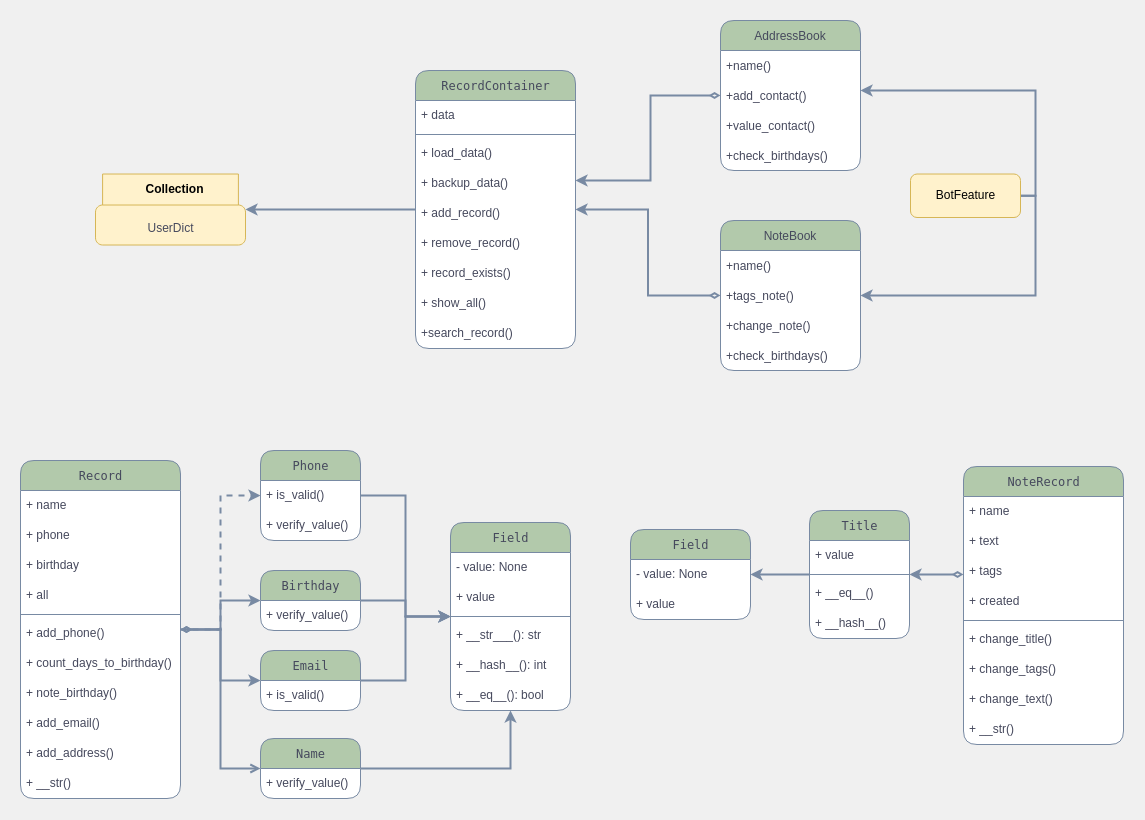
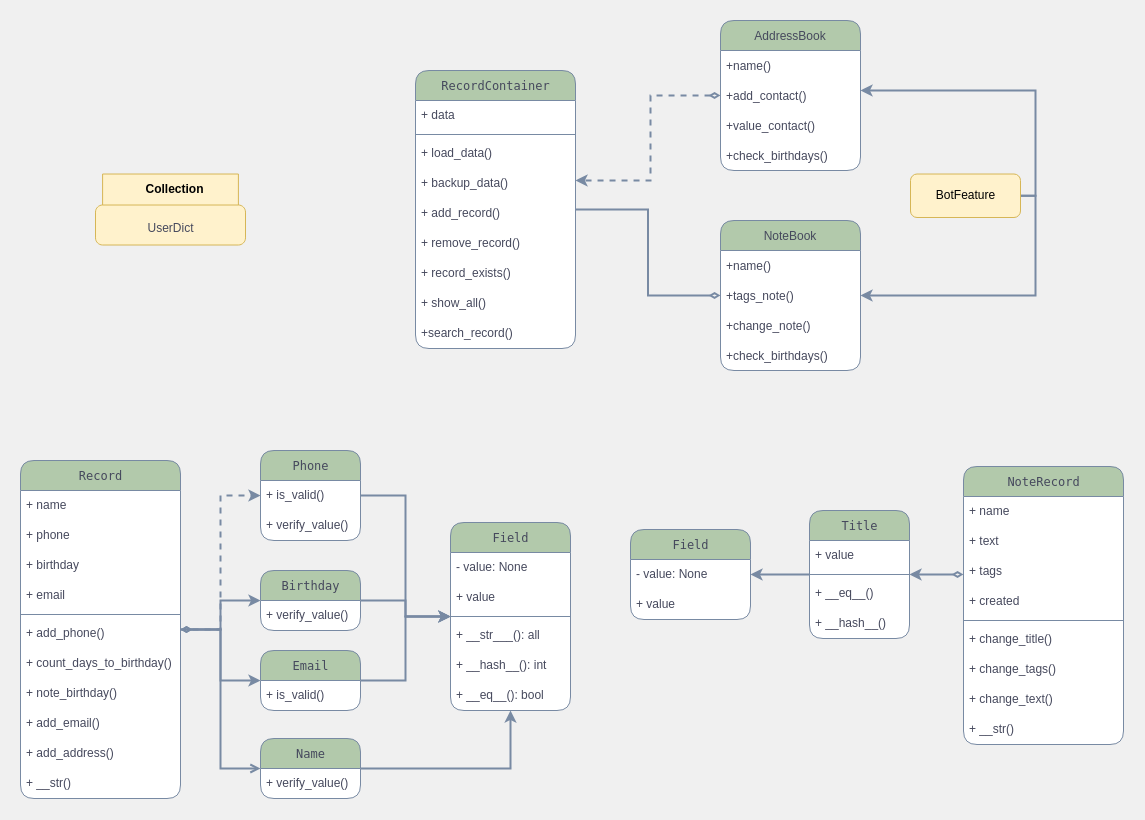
edge "AddressBook" -- "RecordContainer": style solid -> dashed
edge "RecordContainer" -> "Collection": removed
edge "RecordContainer" -- "+tags_note()": arrowhead classic -> none
node "+ all": label "+ all" -> "+ email"
node "+ __str___(): str": label "+ __str___(): str" -> "+ __str___(): all"
